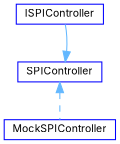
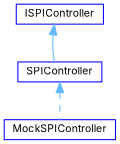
edge "ISPIController" -> "SPIController": reversed
